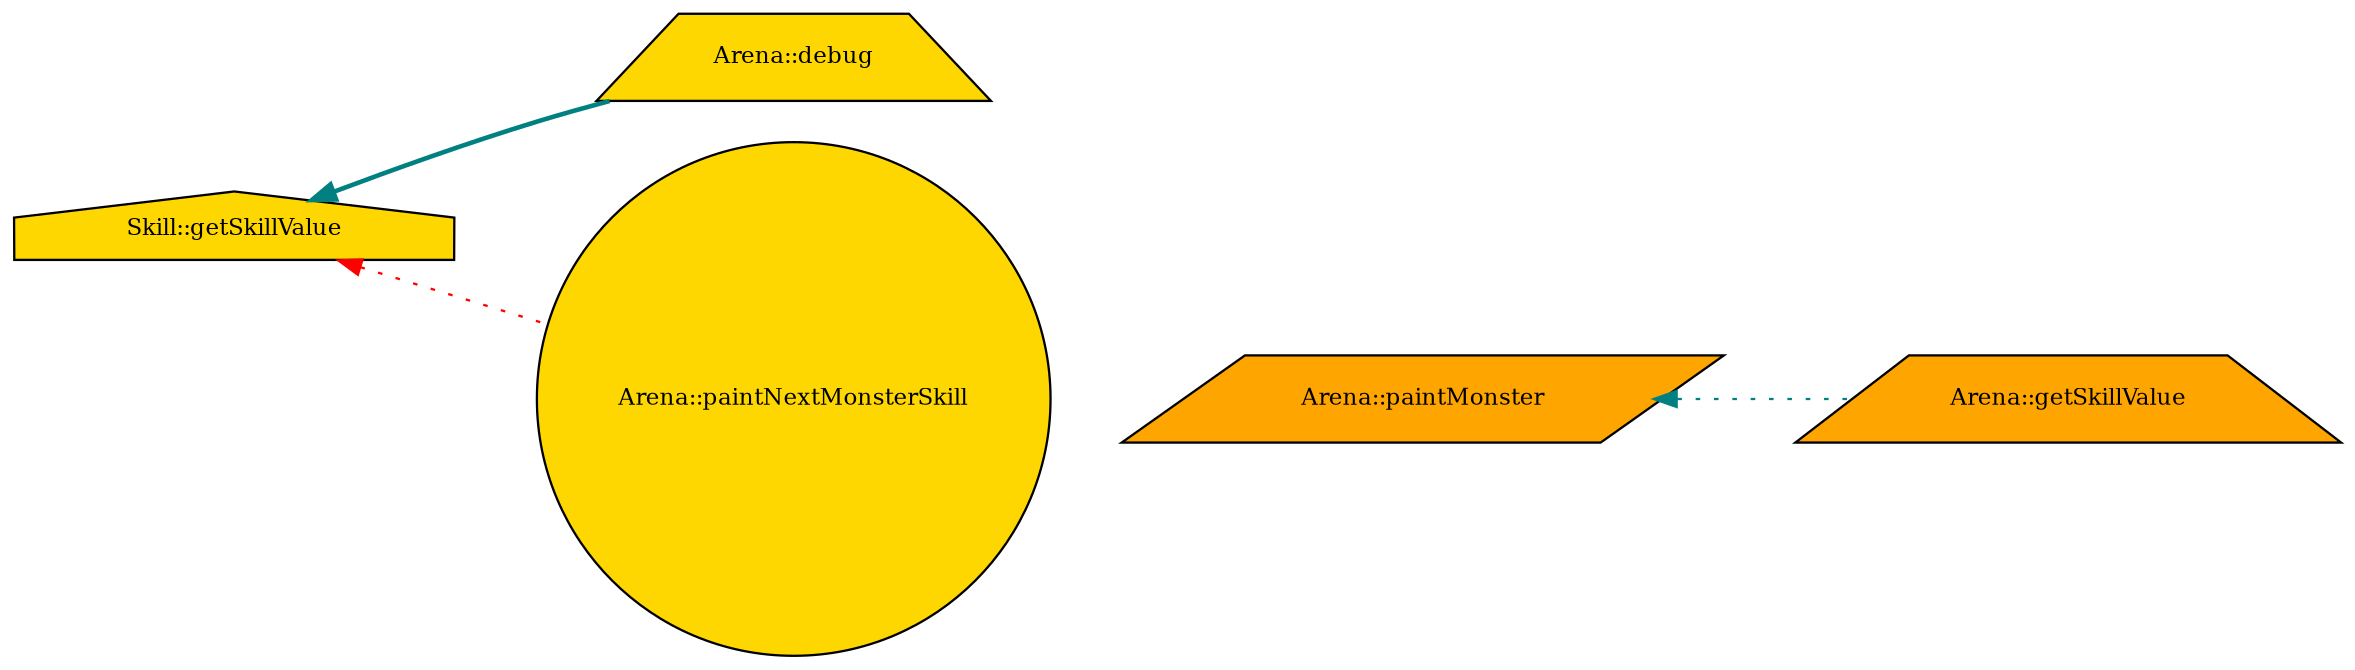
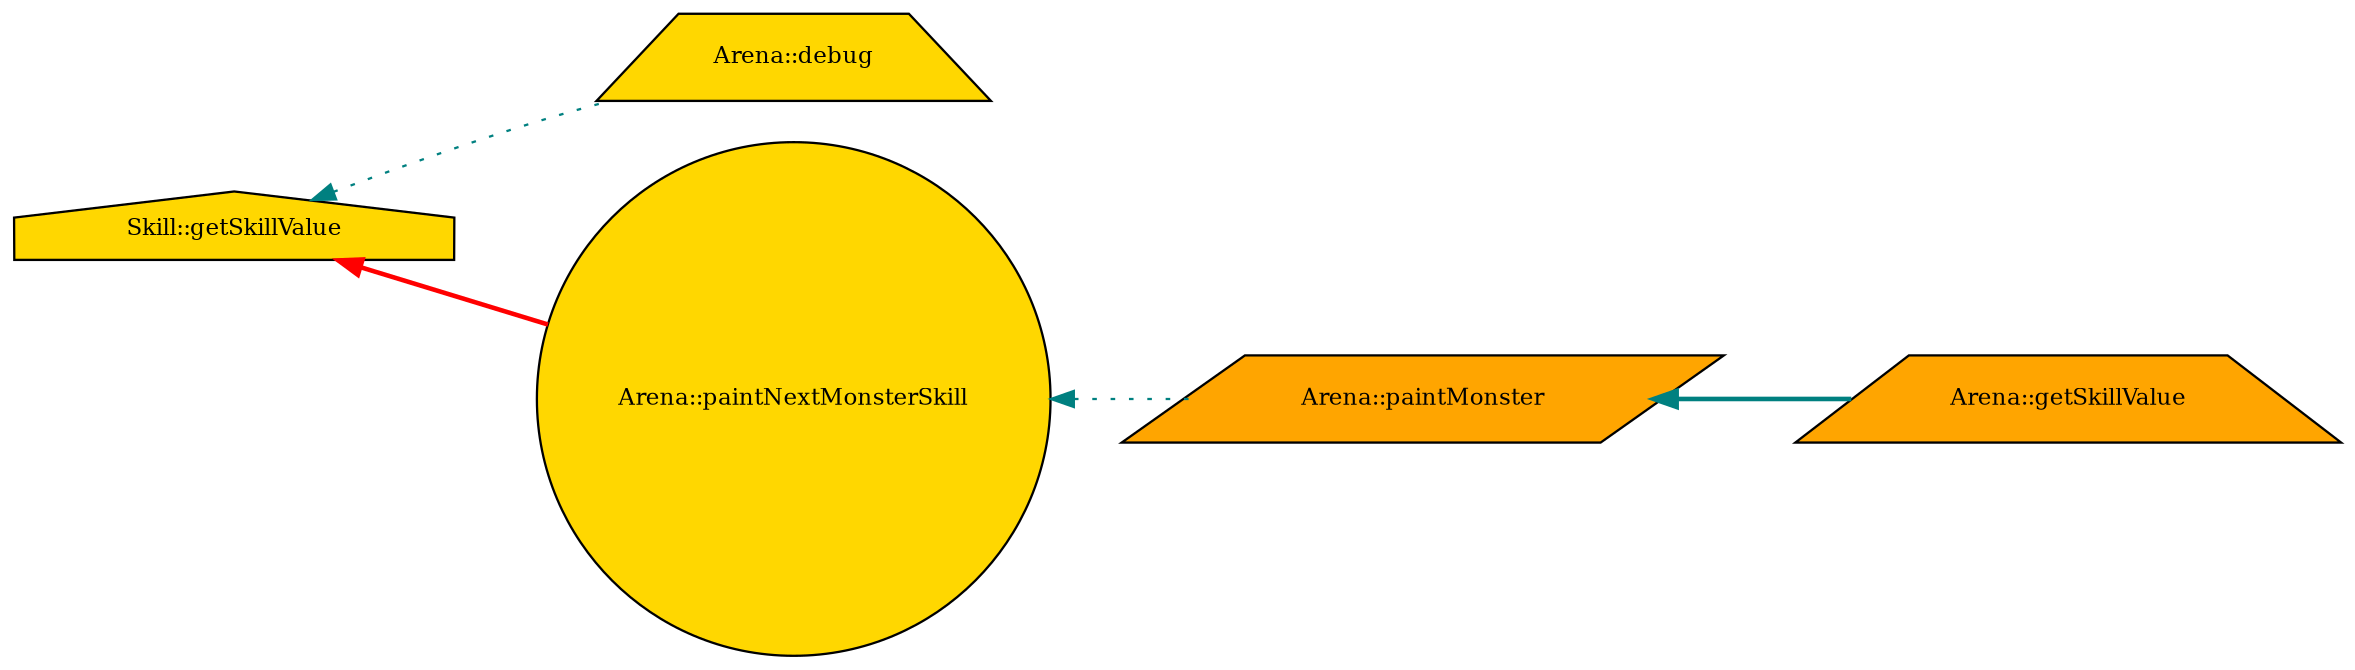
edge "Arena::debug" -> "Skill::getSkillValue": style bold -> dotted
edge "Arena::paintNextMonsterSkill" -> "Skill::getSkillValue": style dotted -> bold
edge "Arena::paintMonster" -> "Arena::paintNextMonsterSkill": added
edge "Arena::getSkillValue" -> "Arena::paintMonster": style dotted -> bold
